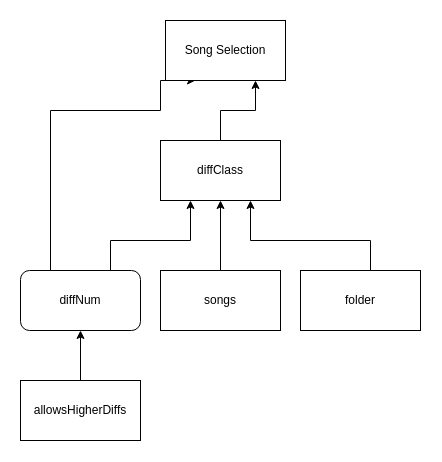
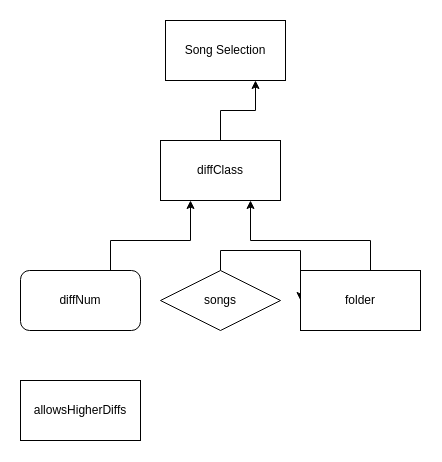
edge "diffNum" -> "Song Selection": removed
edge "songs" -> "diffClass": now "songs" -> "folder"
node "songs": shape rectangle -> diamond
edge "allowsHigherDiffs" -> "diffNum": removed
